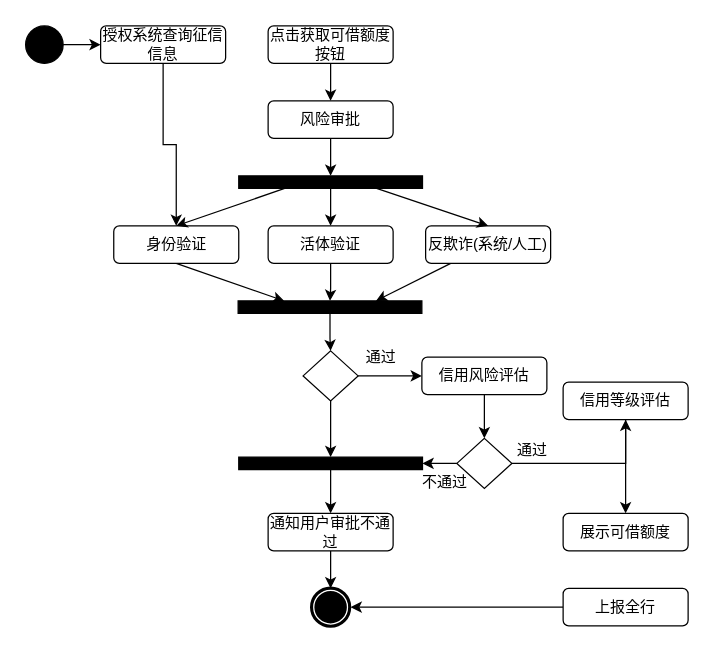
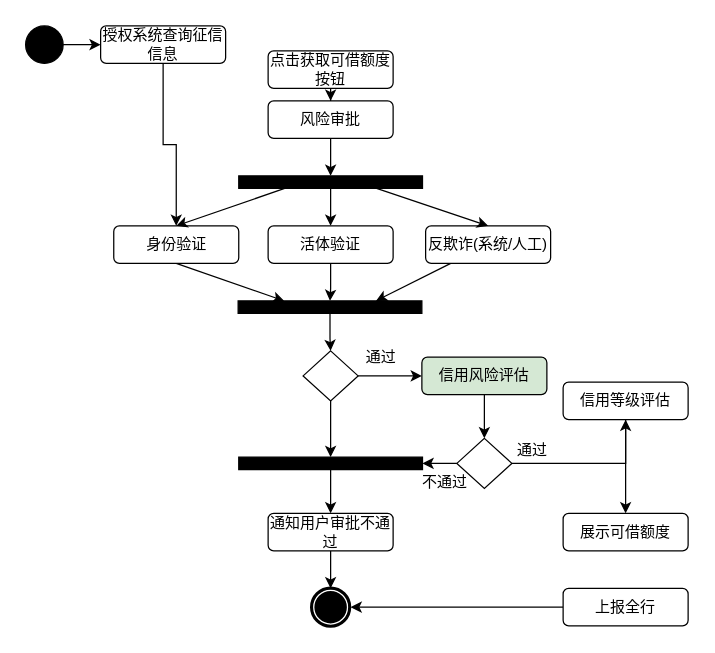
node "点击获取可借额度按钮": moved (331, 44) -> (331, 69)
node "信用风险评估": fillcolor #ffffff -> #d5e8d4
